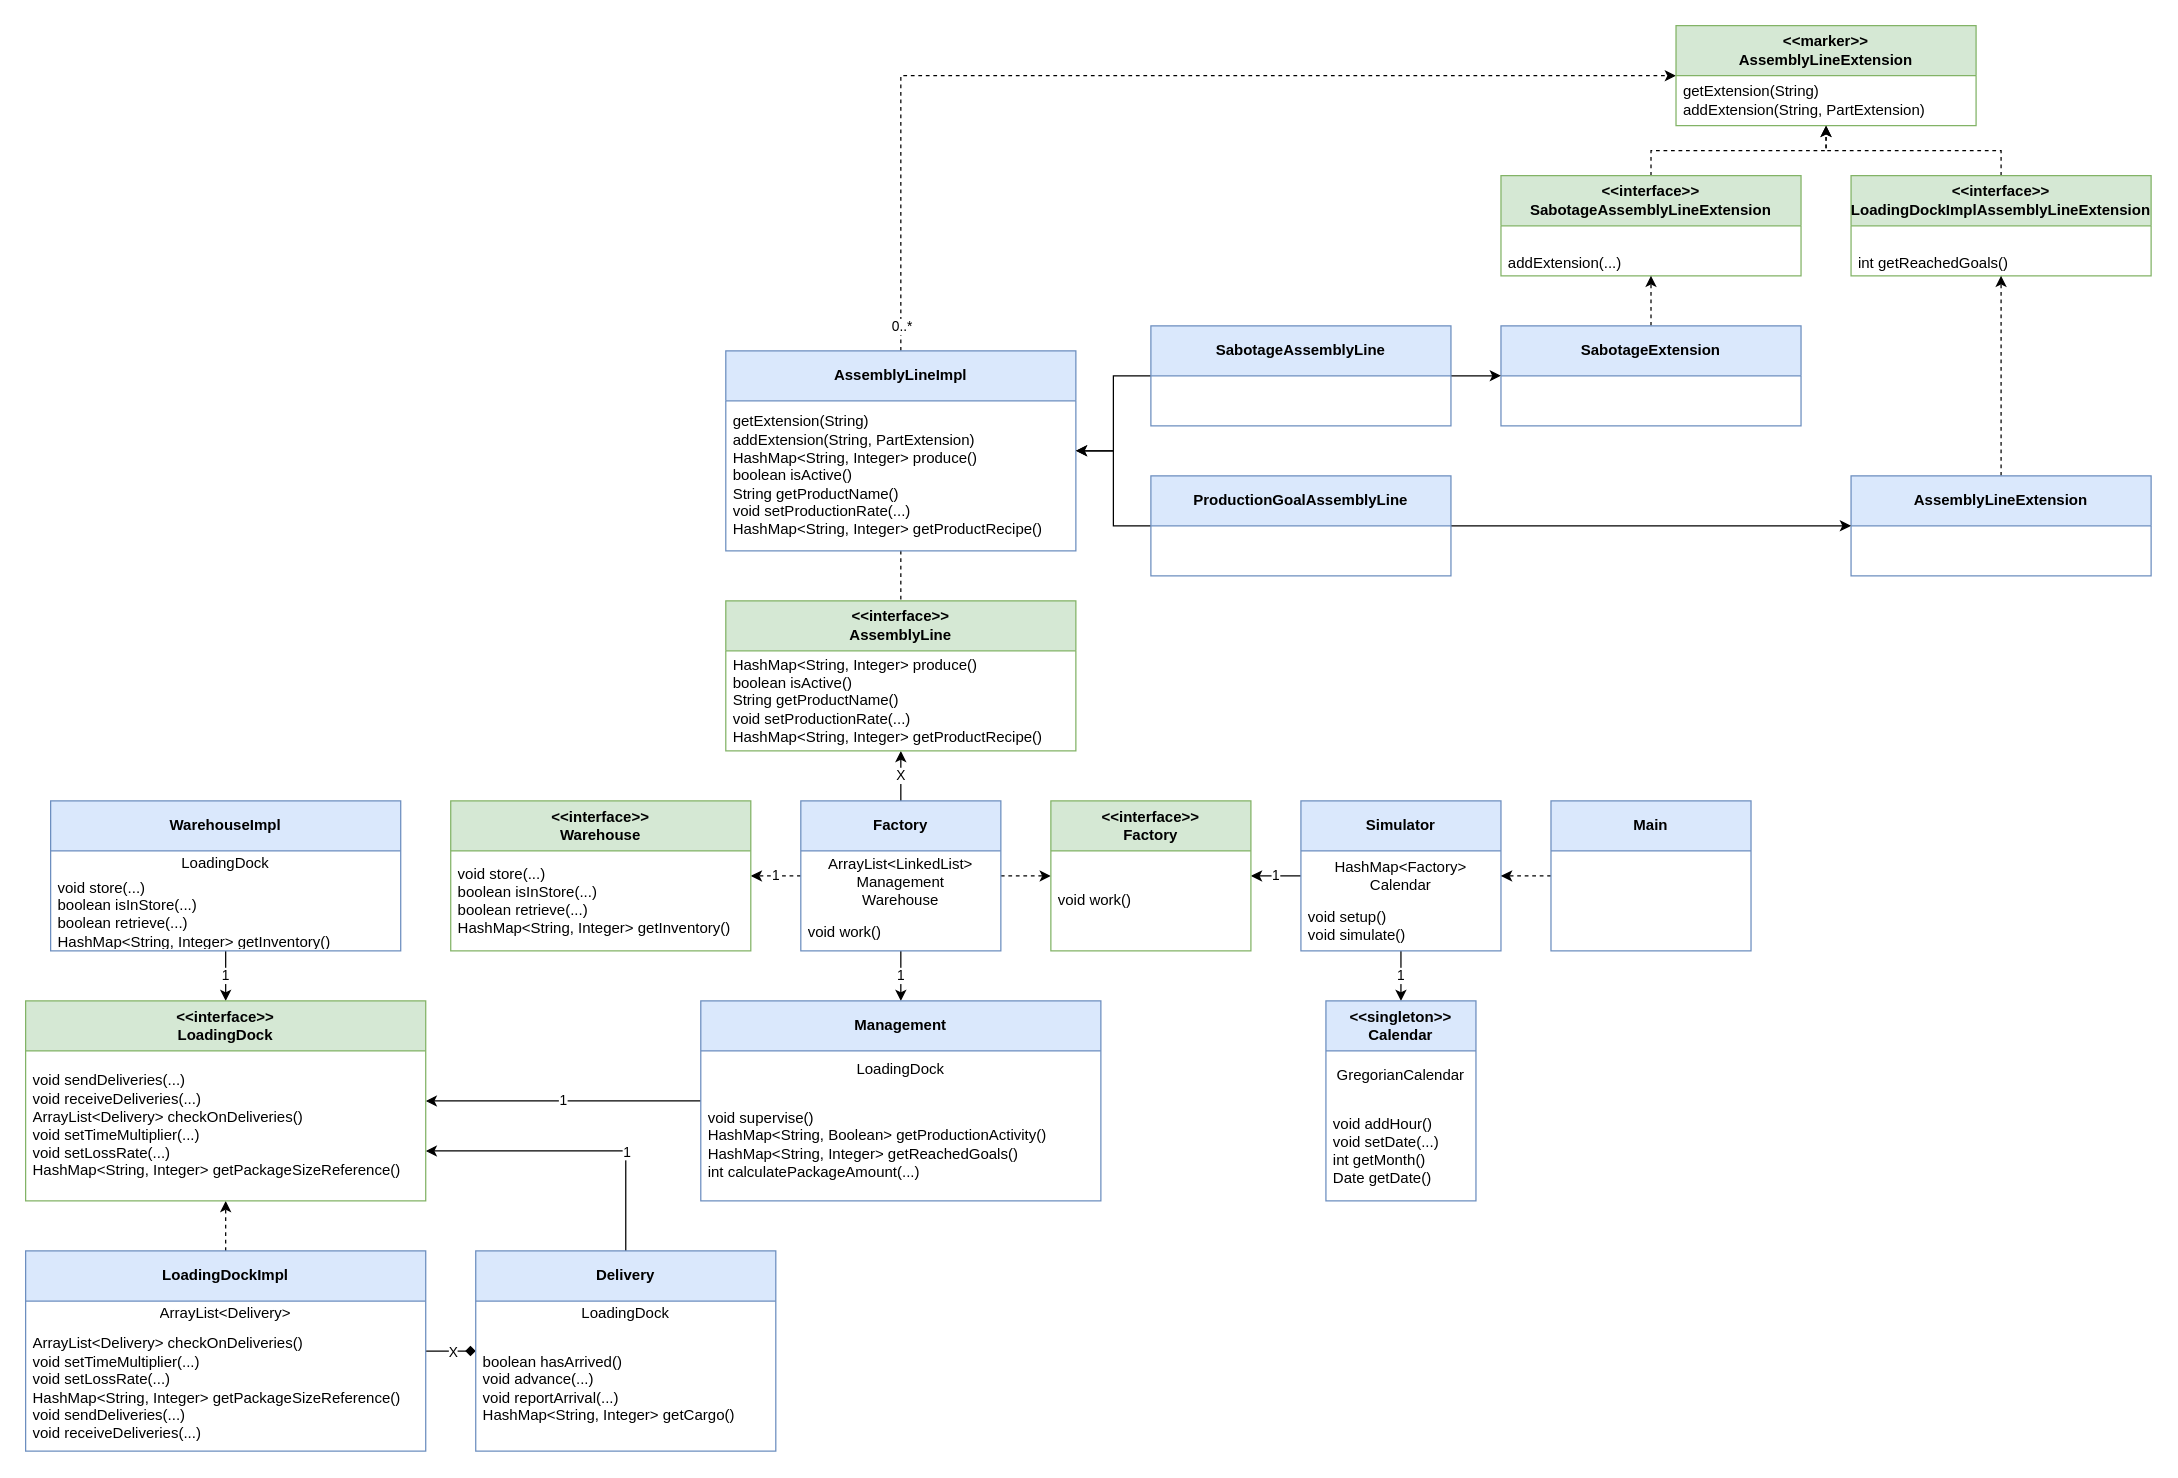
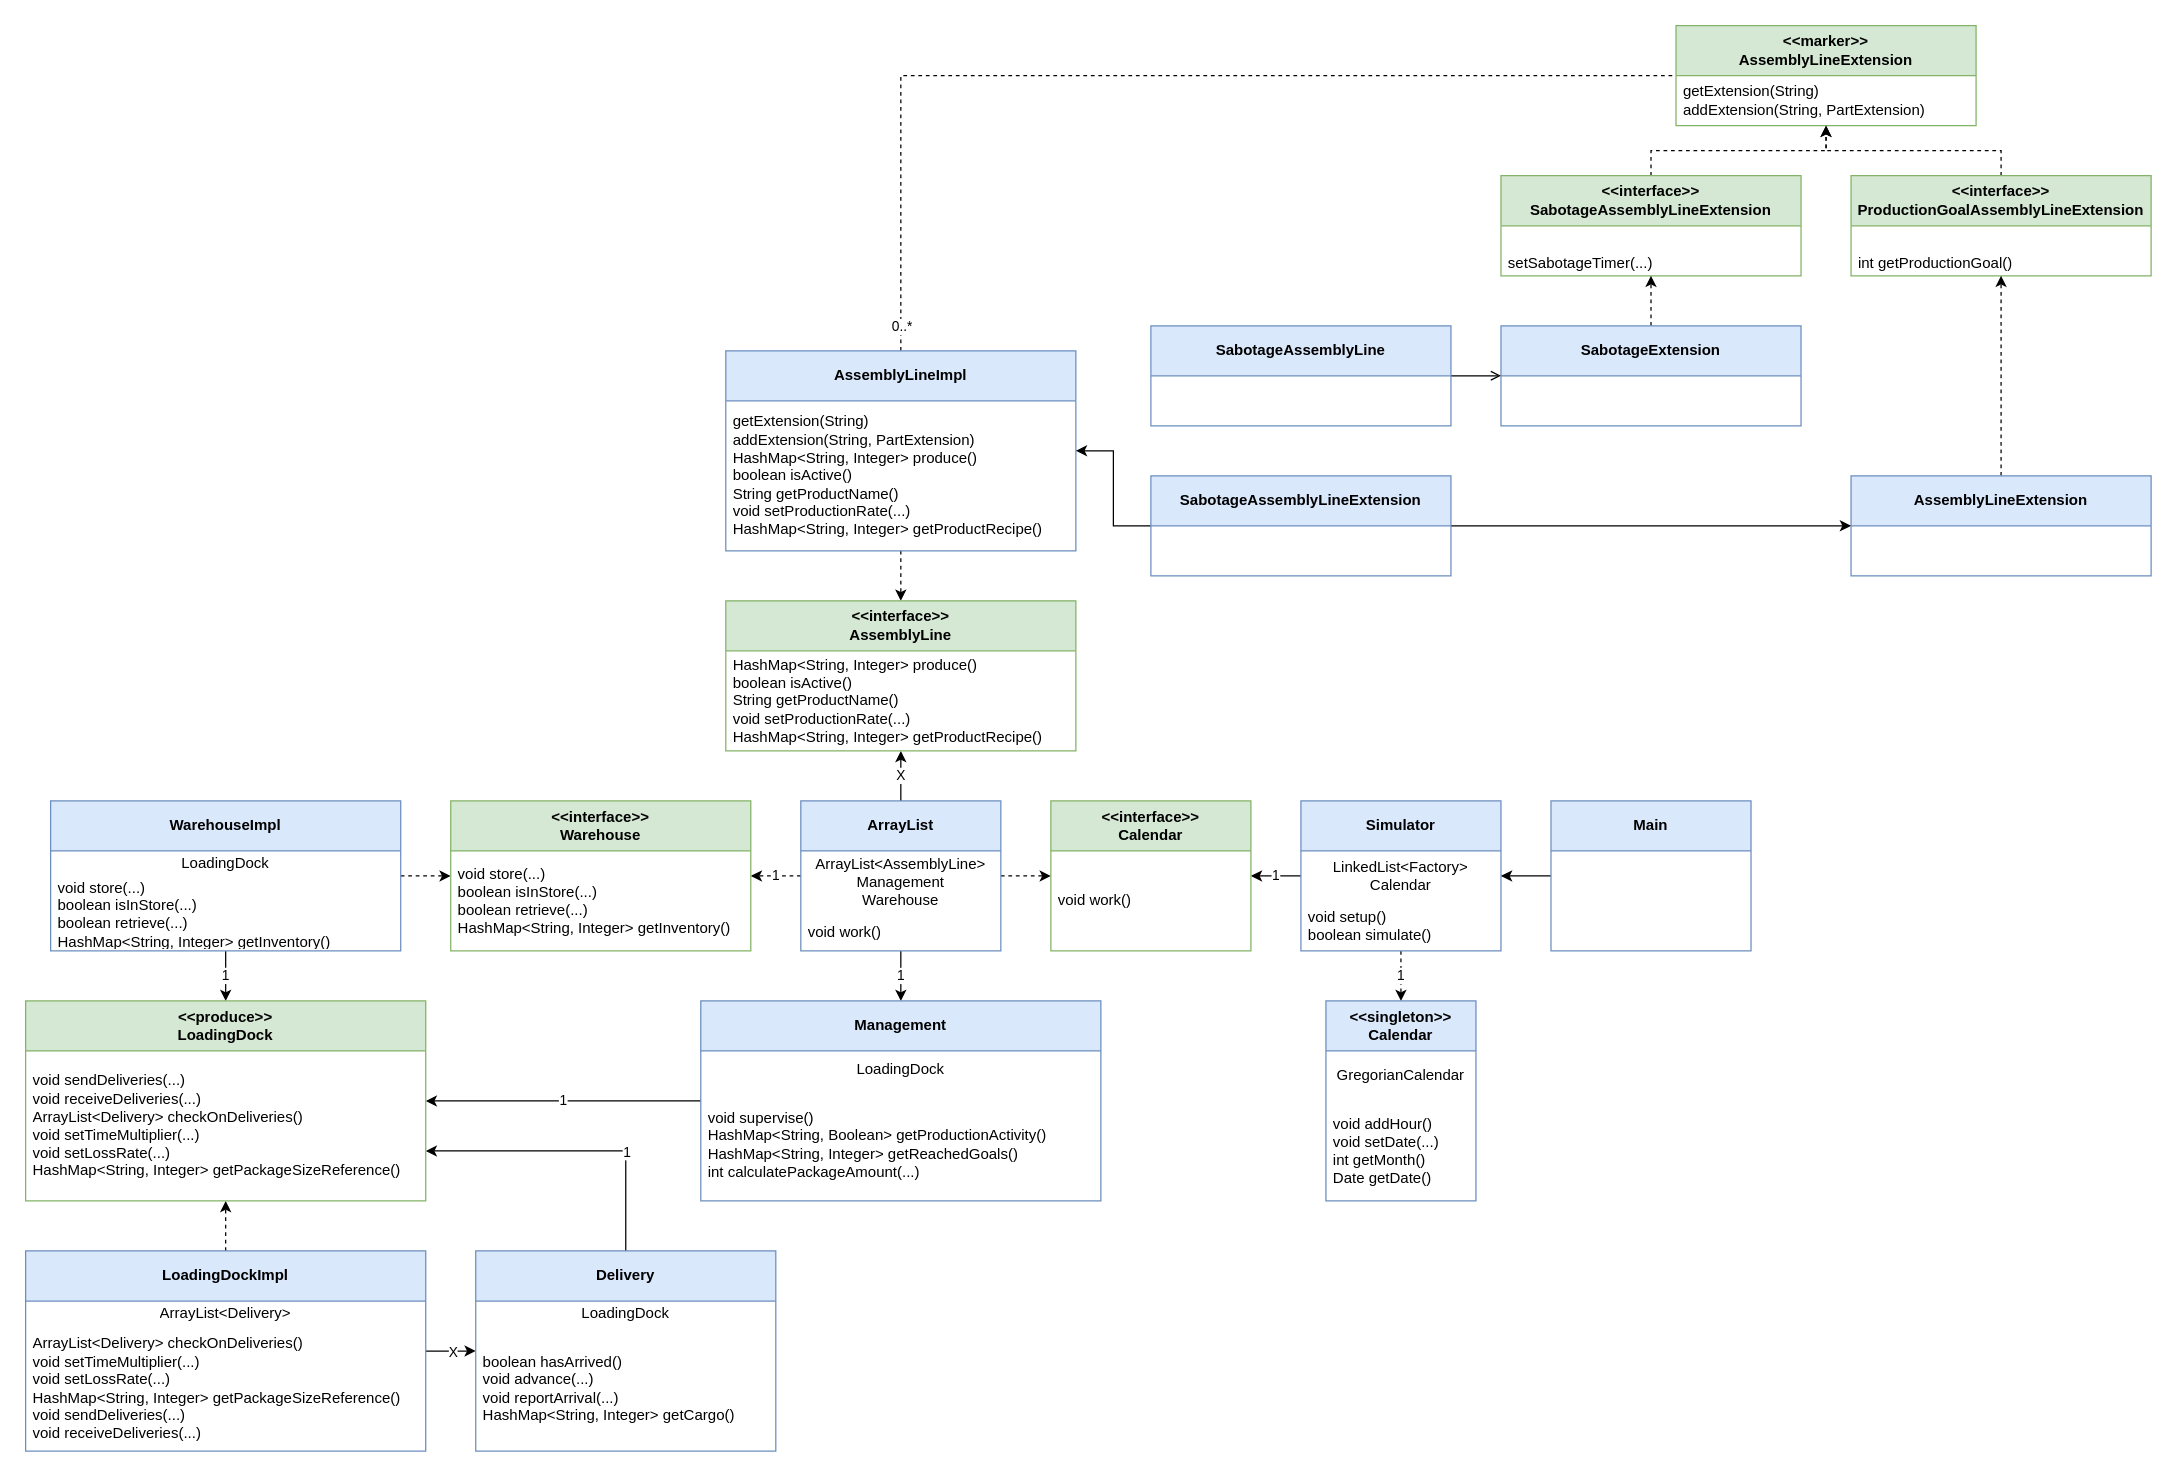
edge "AssemblyLineImpl" -> "<<marker>> AssemblyLineExtension": arrowhead classic -> none
node "<<interface>> LoadingDockImplAssemblyLineExtension": label "<<interface>> LoadingDockImplAssemblyLineExtension" -> "<<interface>> ProductionGoalAssemblyLineExtension"
node "addExtension(...)": label "addExtension(...)" -> "setSabotageTimer(...)"
node "int getReachedGoals()": label "int getReachedGoals()" -> "int getProductionGoal()"
edge "SabotageAssemblyLine" -> "SabotageExtension": arrowhead classic -> open
edge "SabotageAssemblyLine" -> "AssemblyLineImpl": removed
node "ProductionGoalAssemblyLine": label "ProductionGoalAssemblyLine" -> "SabotageAssemblyLineExtension"
edge "AssemblyLineImpl" -- "<<interface>> AssemblyLine": arrowhead none -> classic
node "Factory": label "Factory" -> "ArrayList"
node "<<interface>> Factory": label "<<interface>> Factory" -> "<<interface>> Calendar"
edge "WarehouseImpl" -> "<<interface>> Warehouse": added
node "HashMap<Factory> Calendar": label "HashMap<Factory> Calendar" -> "LinkedList<Factory> Calendar"
edge "Main" -> "Simulator": style dashed -> solid
node "ArrayList<LinkedList> Management Warehouse": label "ArrayList<LinkedList> Management Warehouse" -> "ArrayList<AssemblyLine> Management Warehouse"
node "void setup() void simulate()": label "void setup() void simulate()" -> "void setup() boolean simulate()"
edge "Simulator" -> "<<singleton>> Calendar": style solid -> dashed
node "<<interface>> LoadingDock": label "<<interface>> LoadingDock" -> "<<produce>> LoadingDock"
edge "LoadingDockImpl" -> "Delivery": arrowhead diamond -> classic
